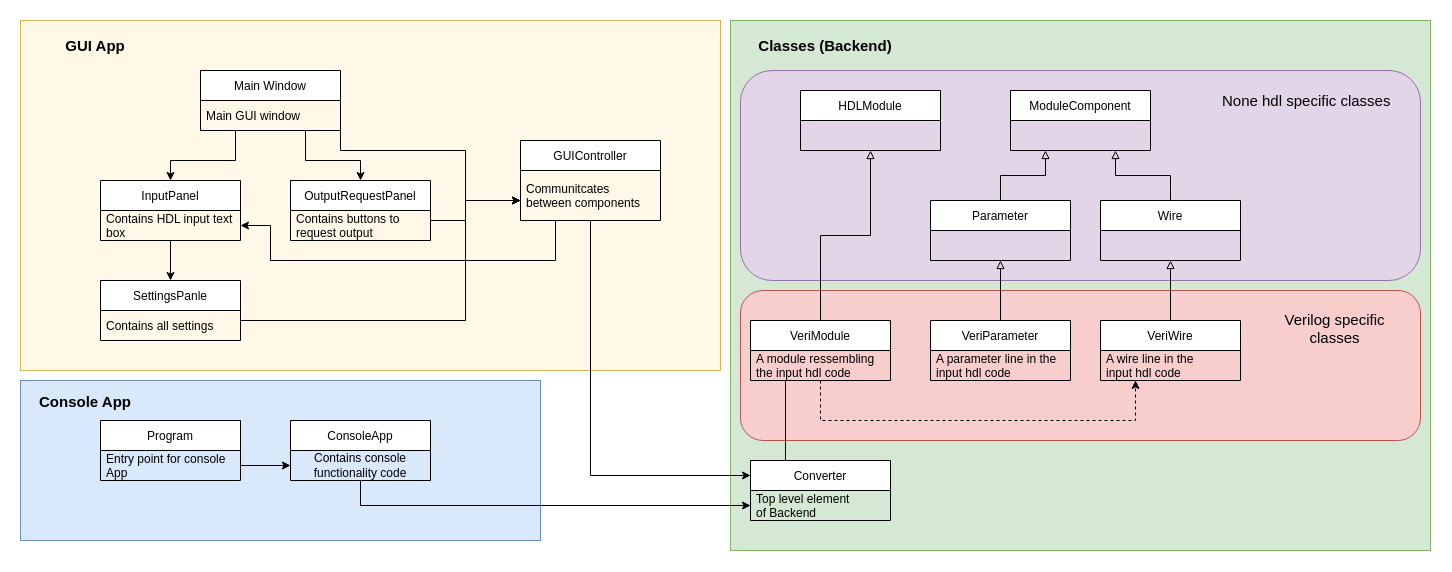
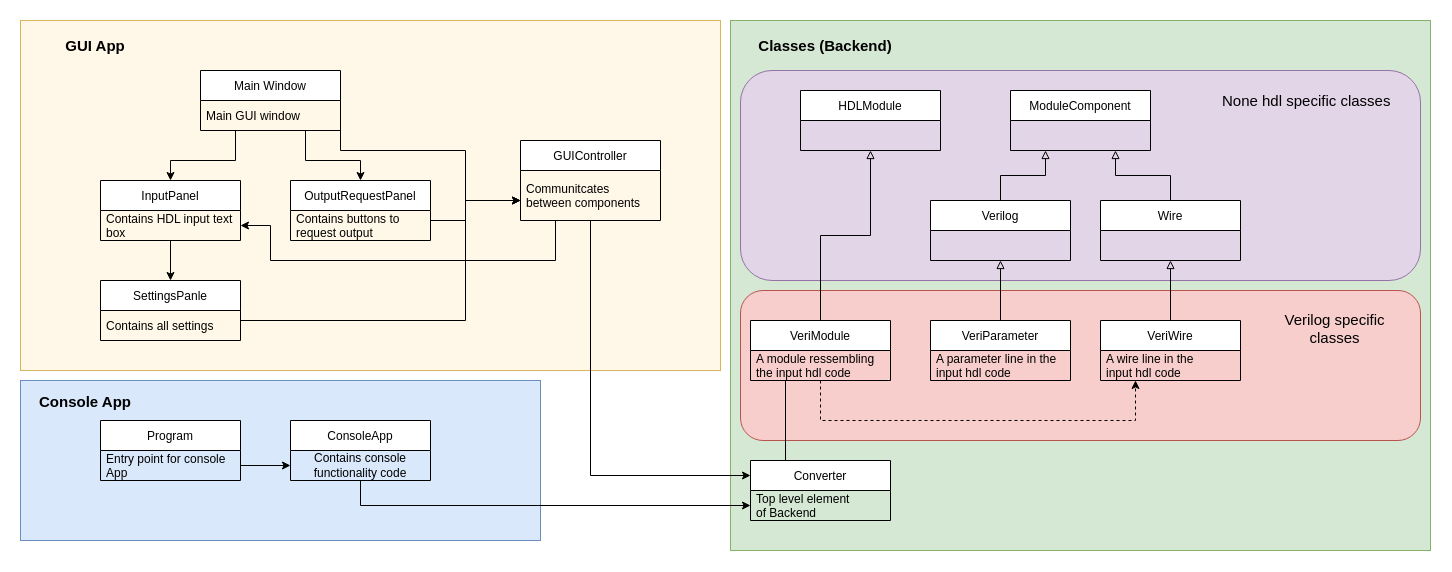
node "Parameter": label "Parameter" -> "Verilog"
